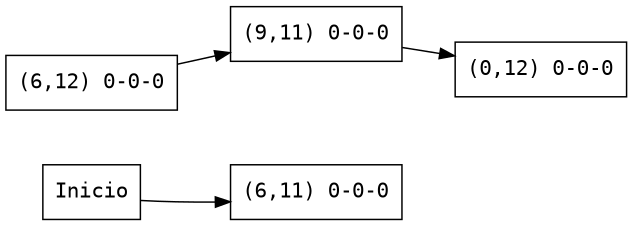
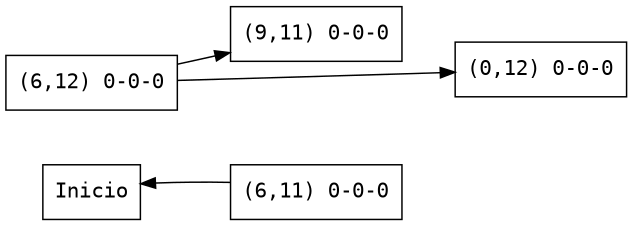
edge "(9,11) 0-0-0" -> "(0,12) 0-0-0": now "(6,12) 0-0-0" -> "(0,12) 0-0-0"
edge "Inicio" -> "(6,11) 0-0-0": reversed
